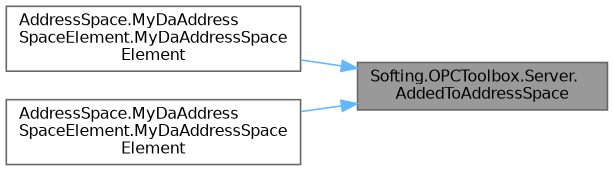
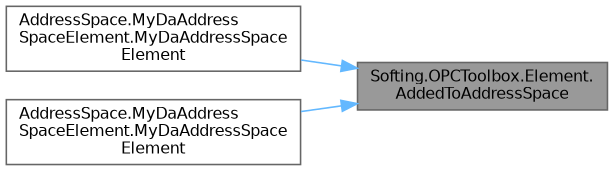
node "Softing.OPCToolbox.Server. AddedToAddressSpace": label "Softing.OPCToolbox.Server. AddedToAddressSpace" -> "Softing.OPCToolbox.Element. AddedToAddressSpace"
